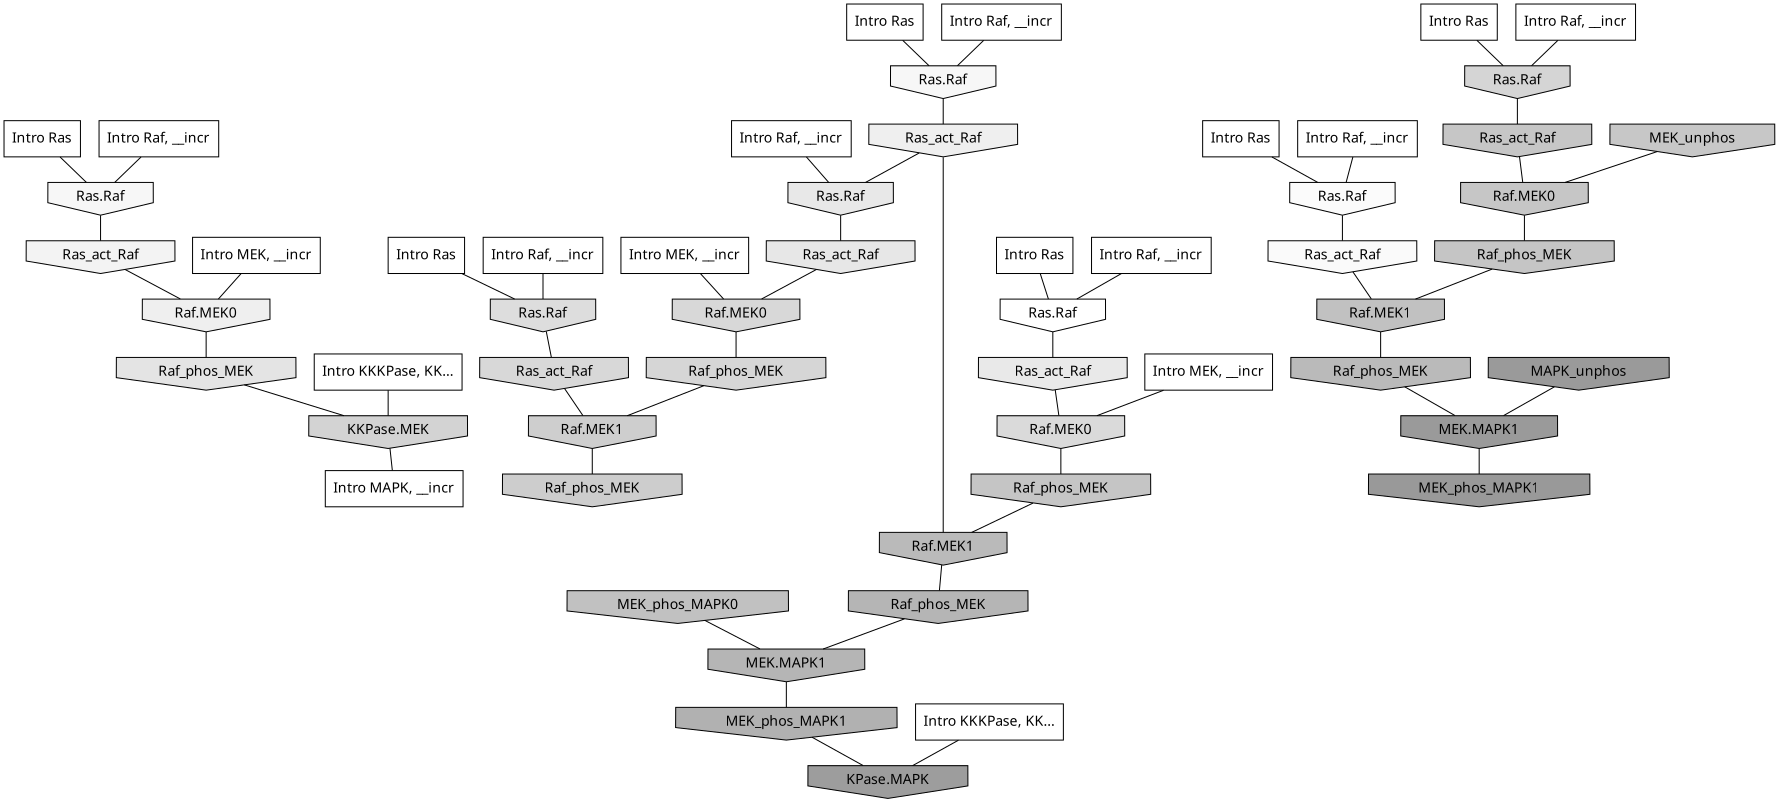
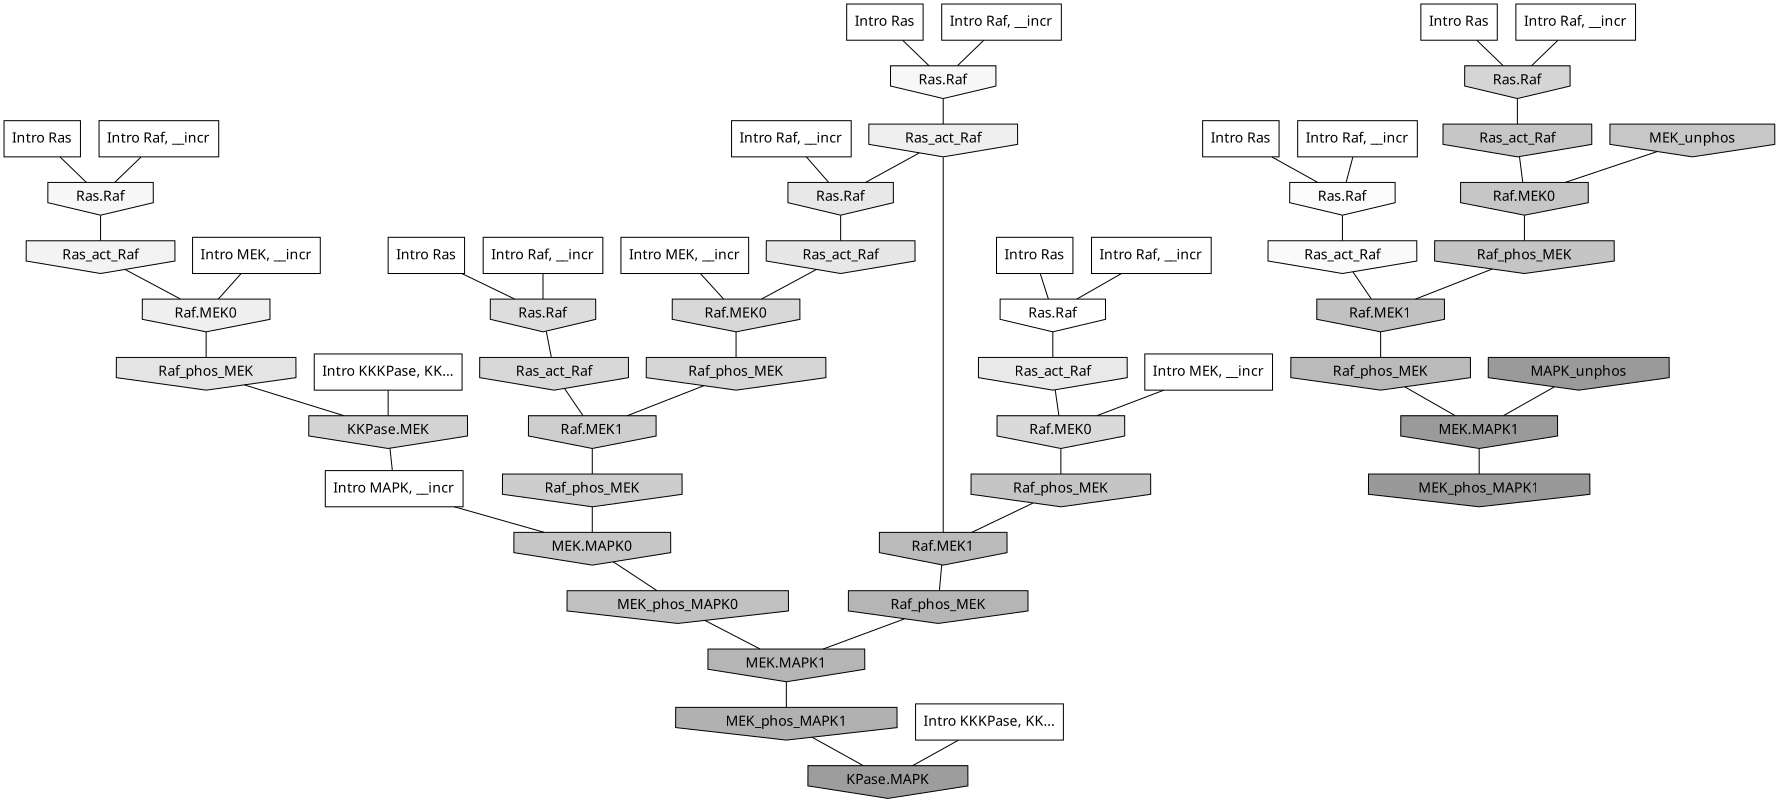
node "MEK.MAPK0": added
